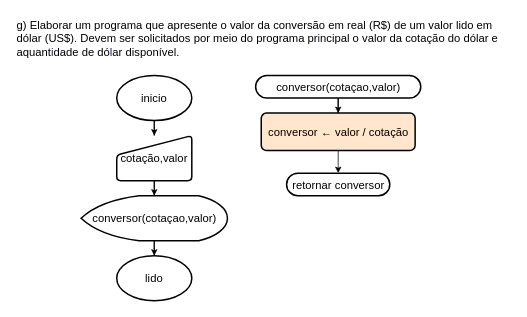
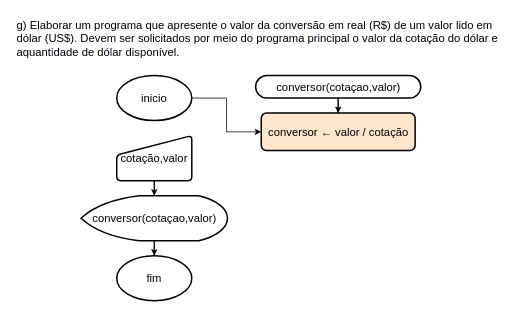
edge "inicio" -> "cotação,valor": now "inicio" -> "conversor ← valor / cotação"
edge "conversor ← valor / cotação" -> "retornar conversor": removed
node "retornar conversor": removed
node "lido": label "lido" -> "fim"
